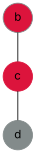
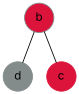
edge "c" -- "d": now "b" -- "d"
